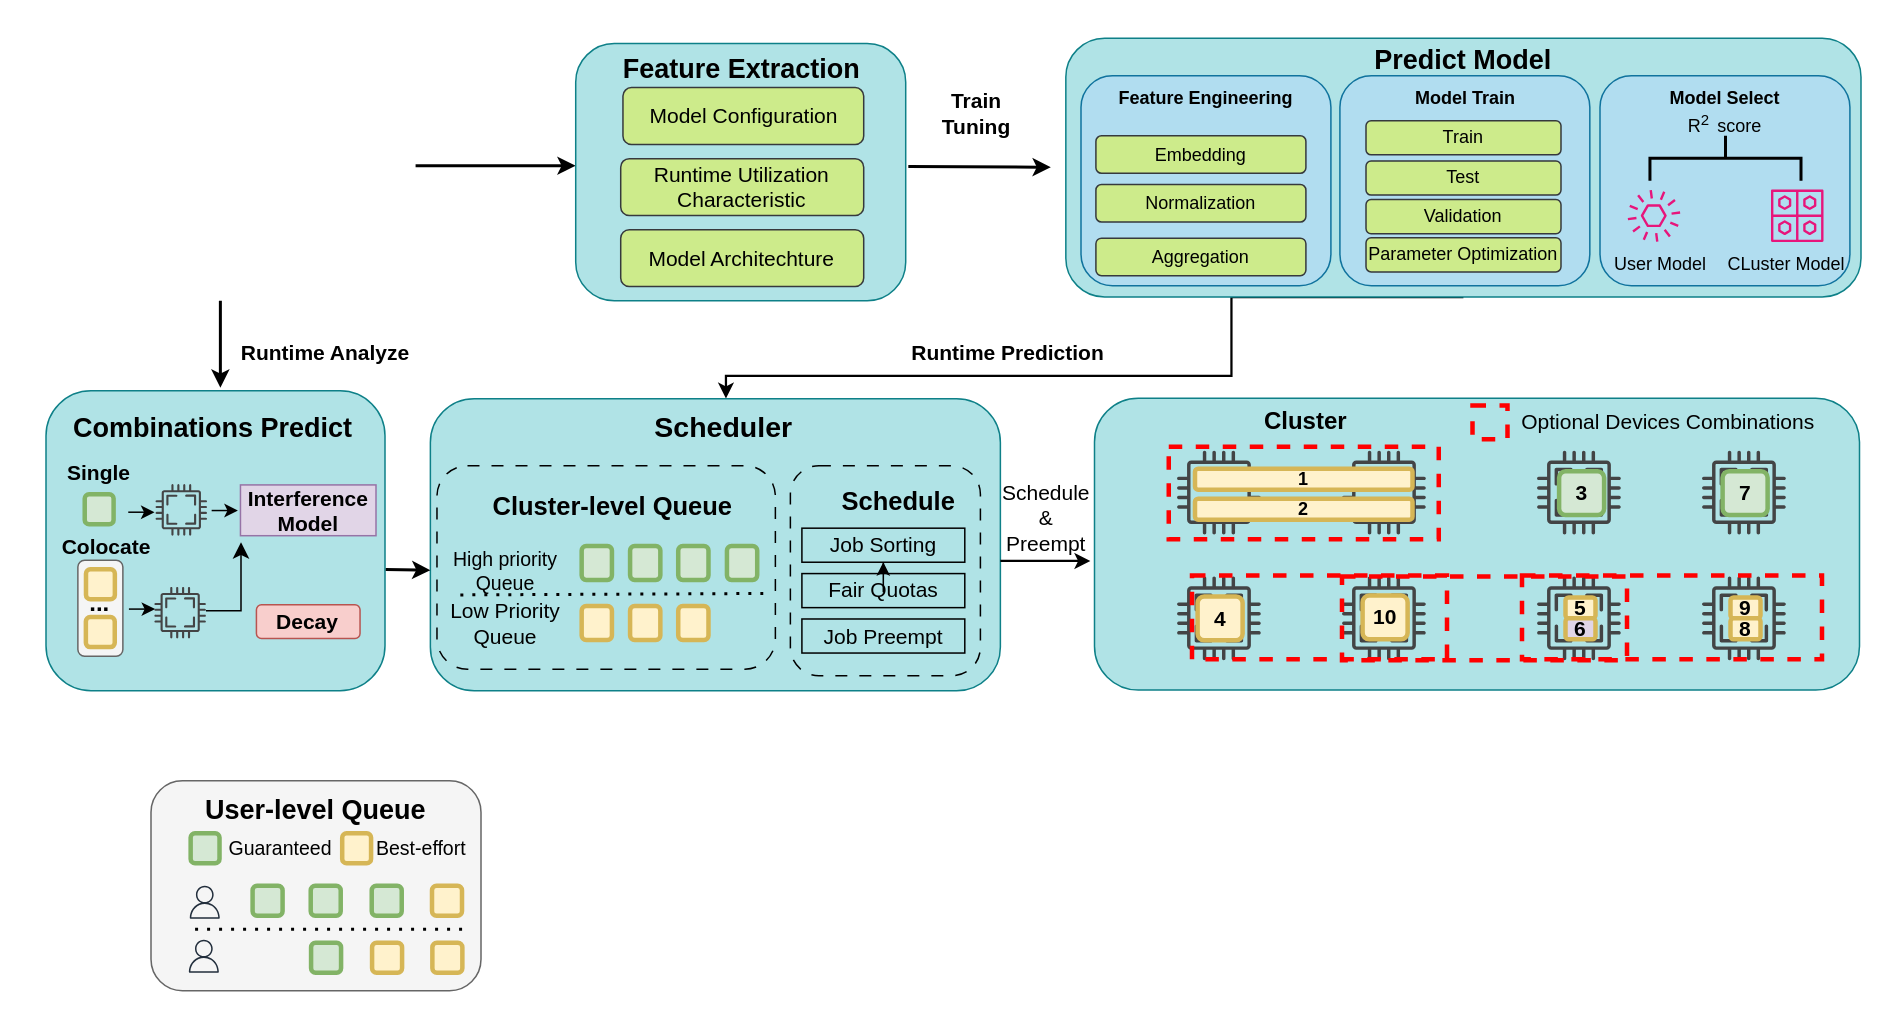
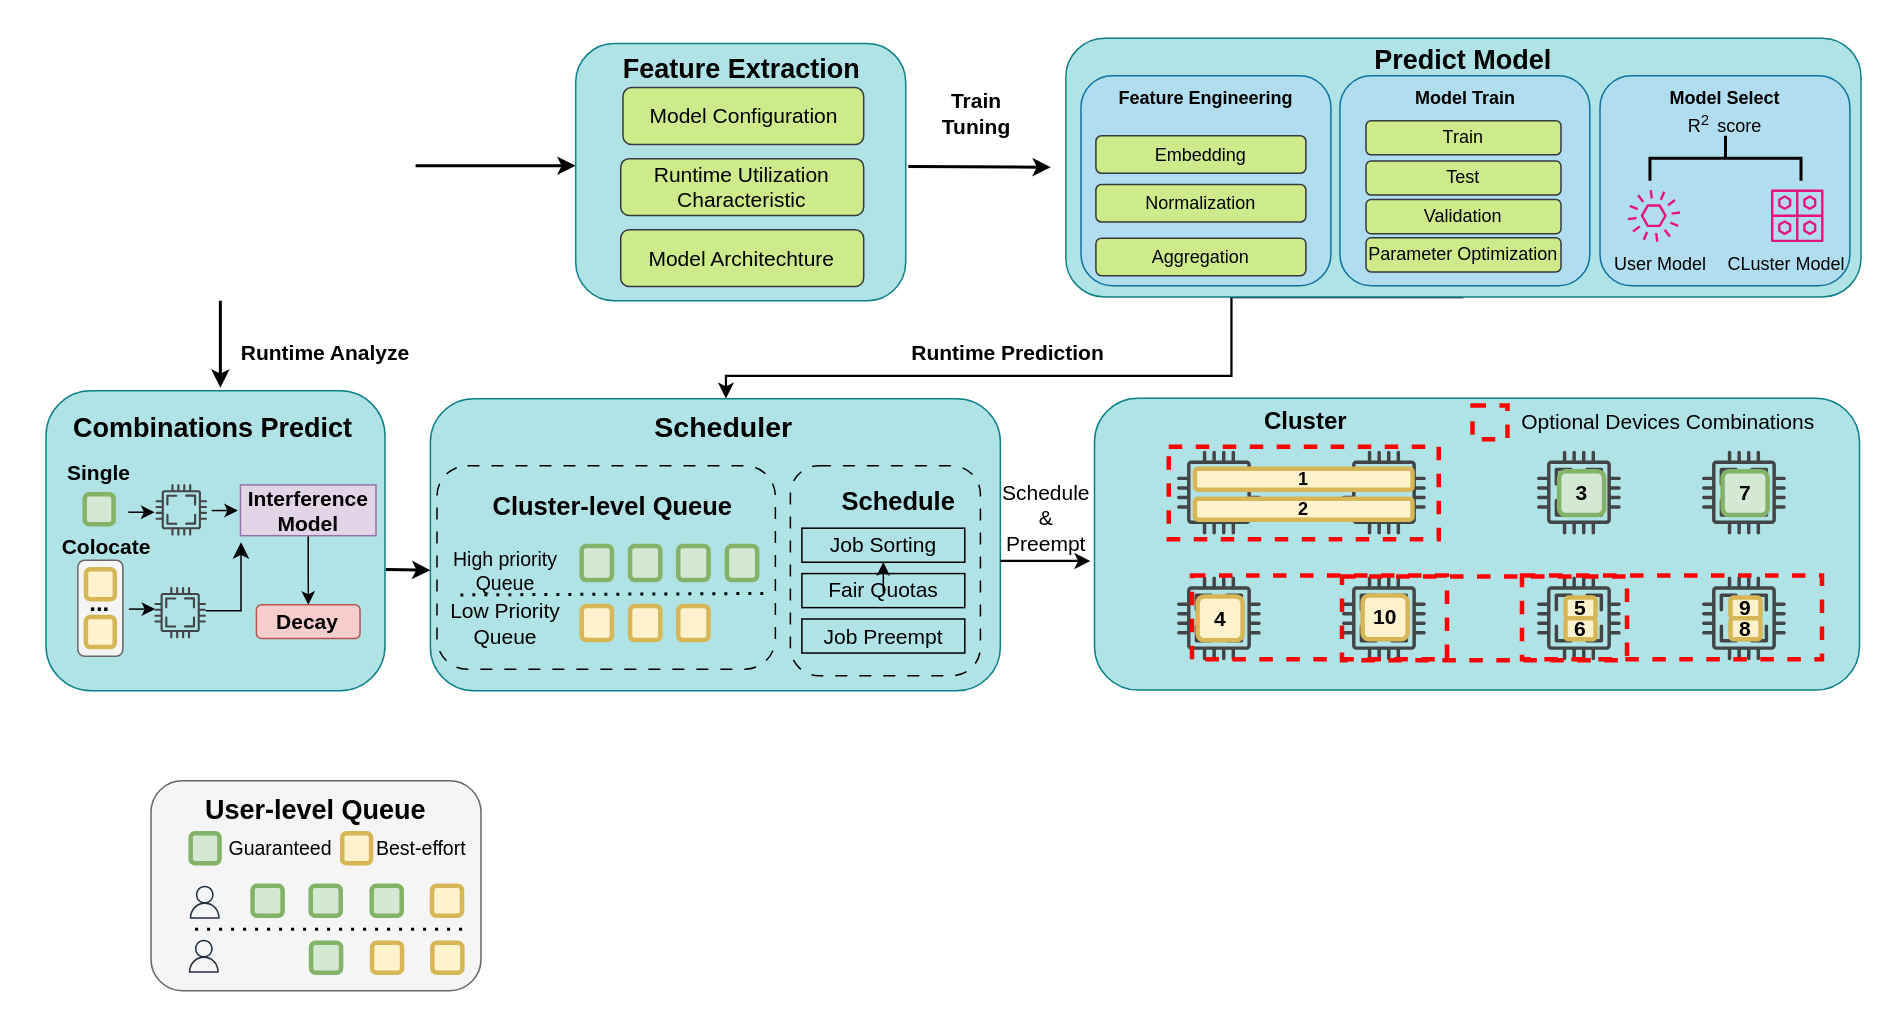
edge "Interference Model" -> "Decay": added
node "6": fillcolor #e1d5e7 -> #fff2cc
